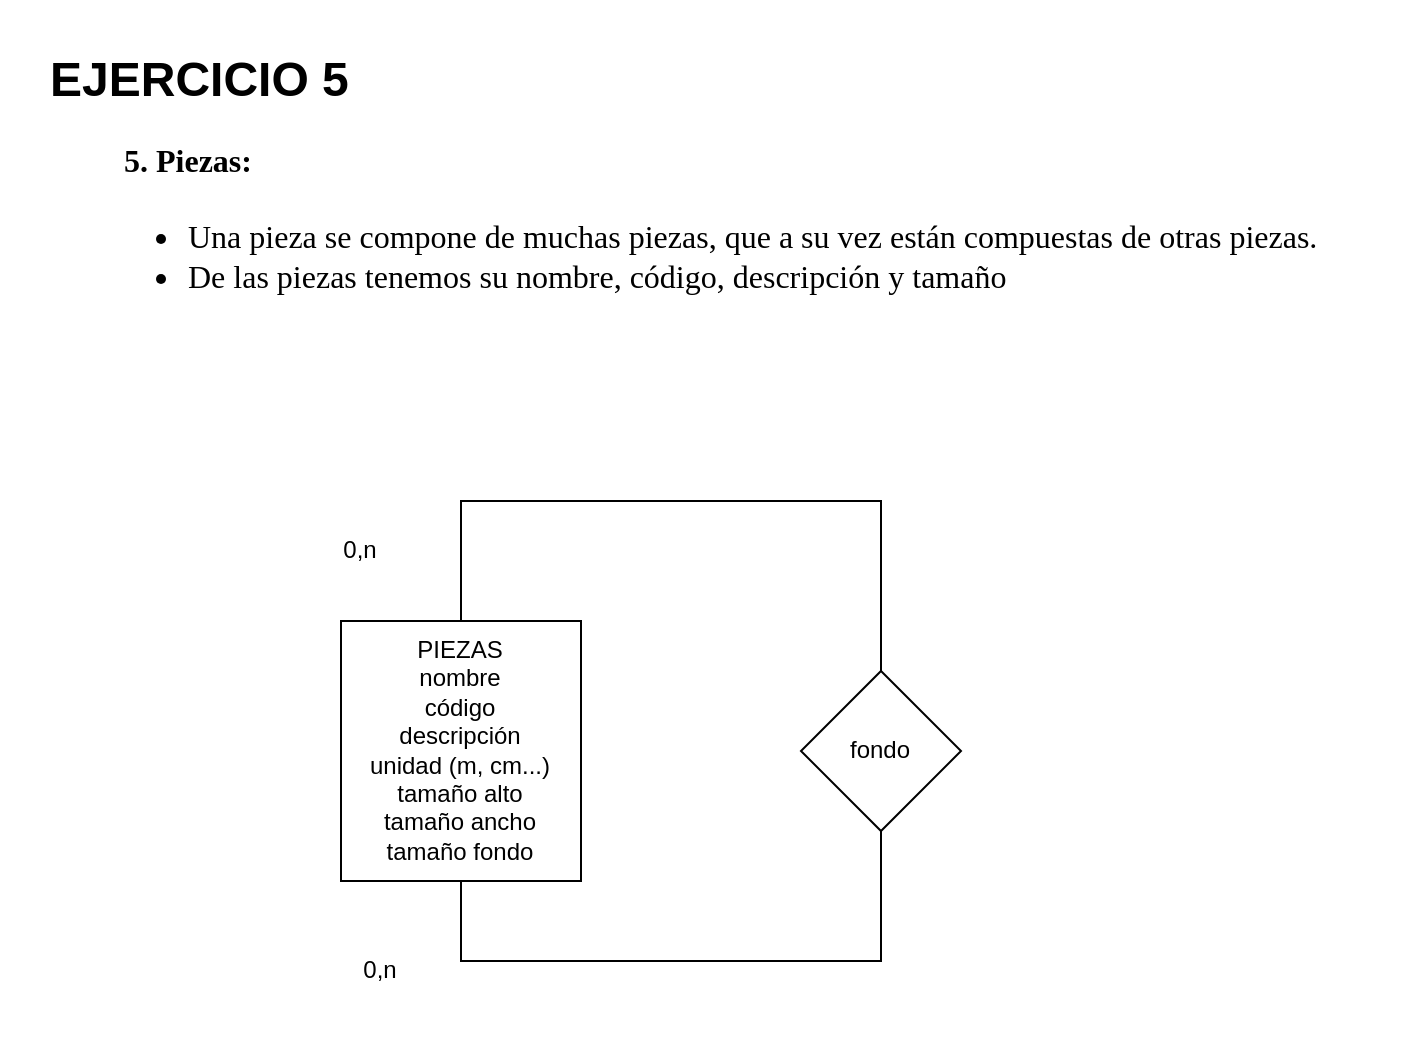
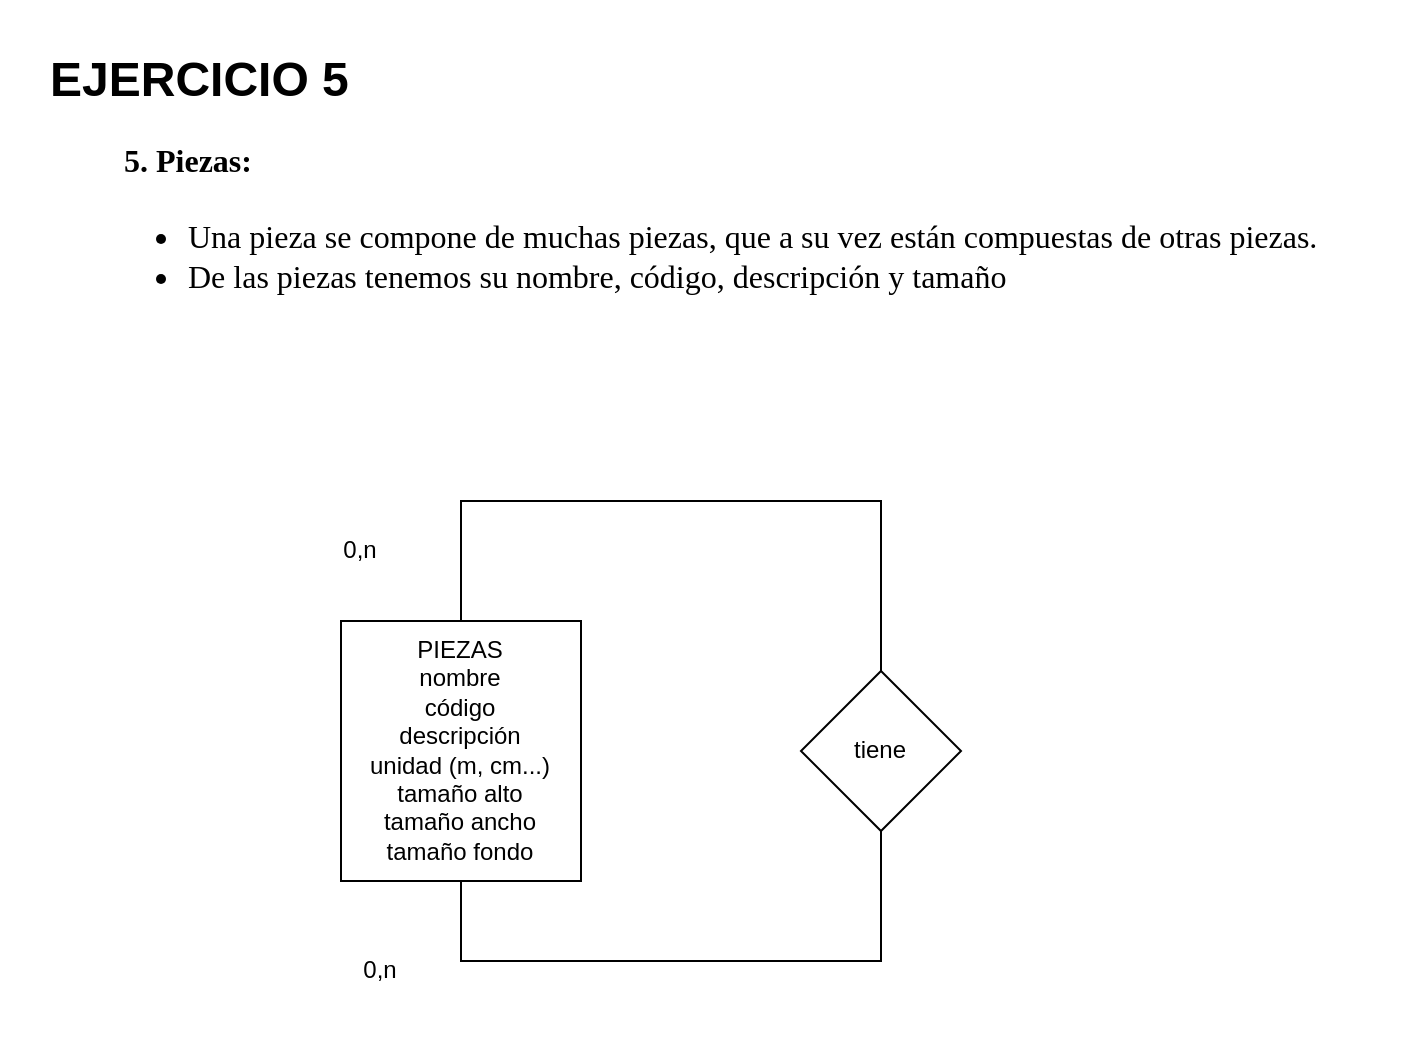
node "fondo": label "fondo" -> "tiene"
